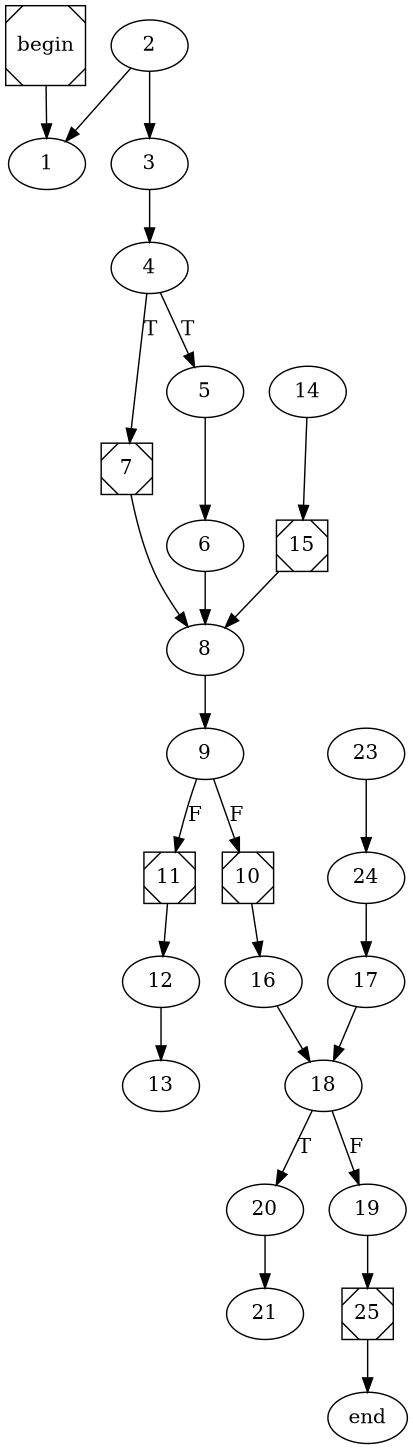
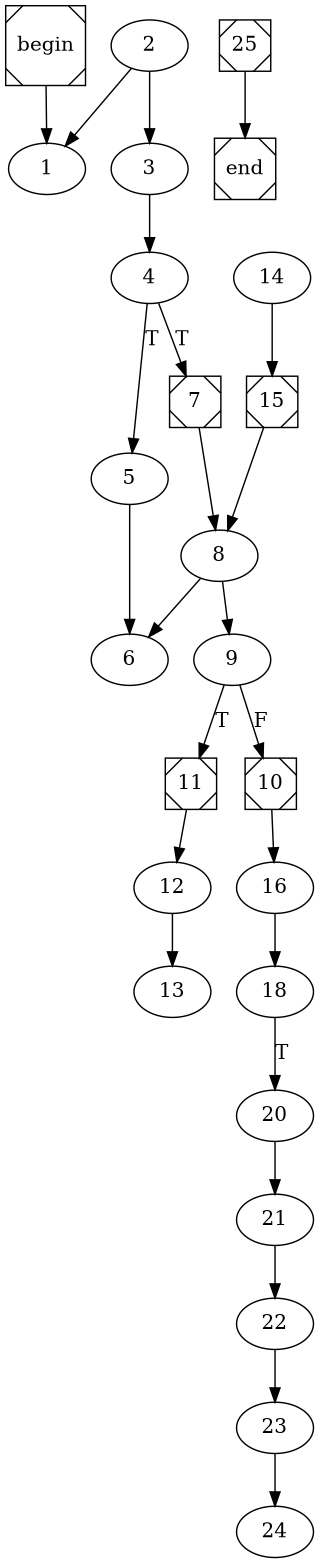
edge "6" -> "8": reversed
edge "9" -> "11": label "F" -> "T"
node "17": removed
node "19": removed
node "22": added
node "end": shape ellipse -> Msquare
